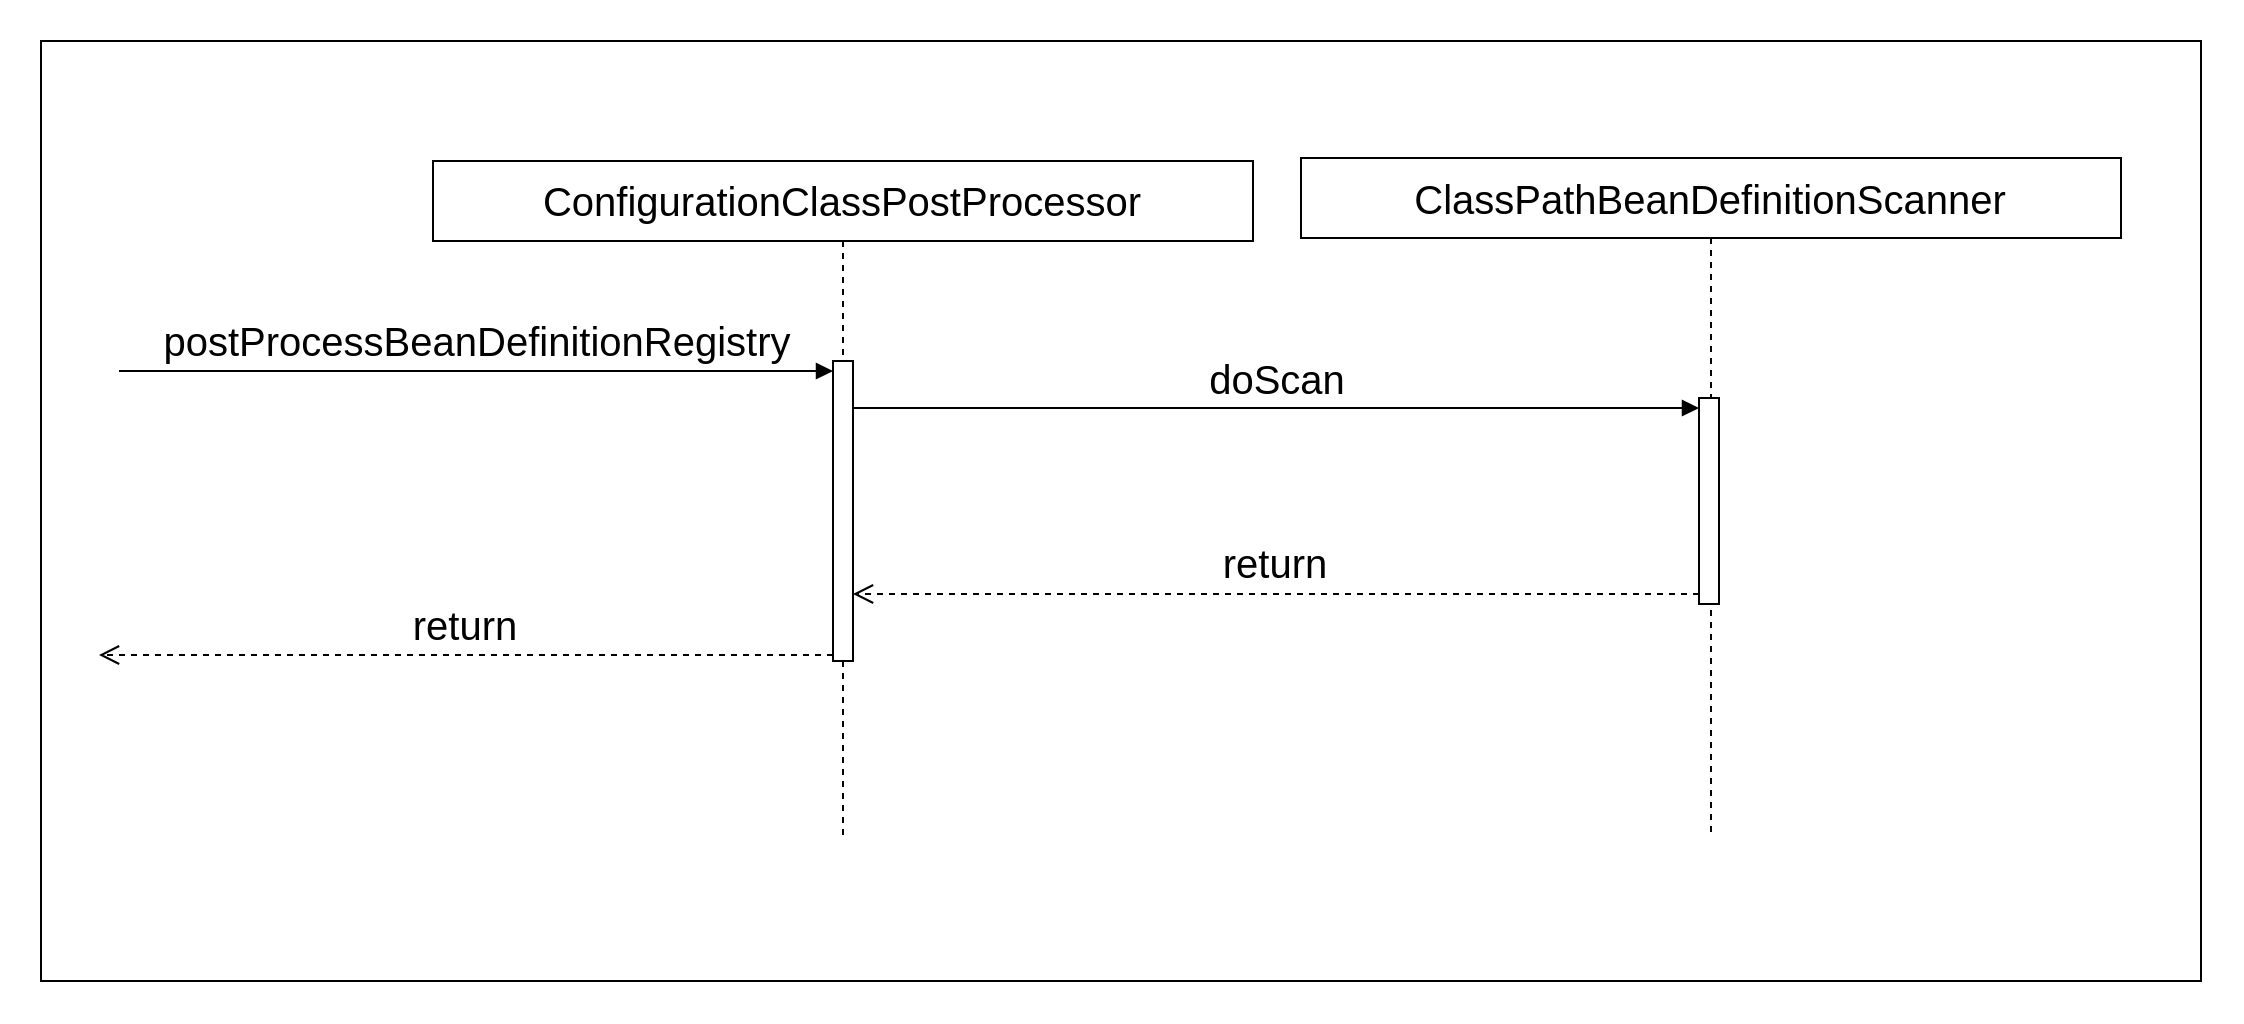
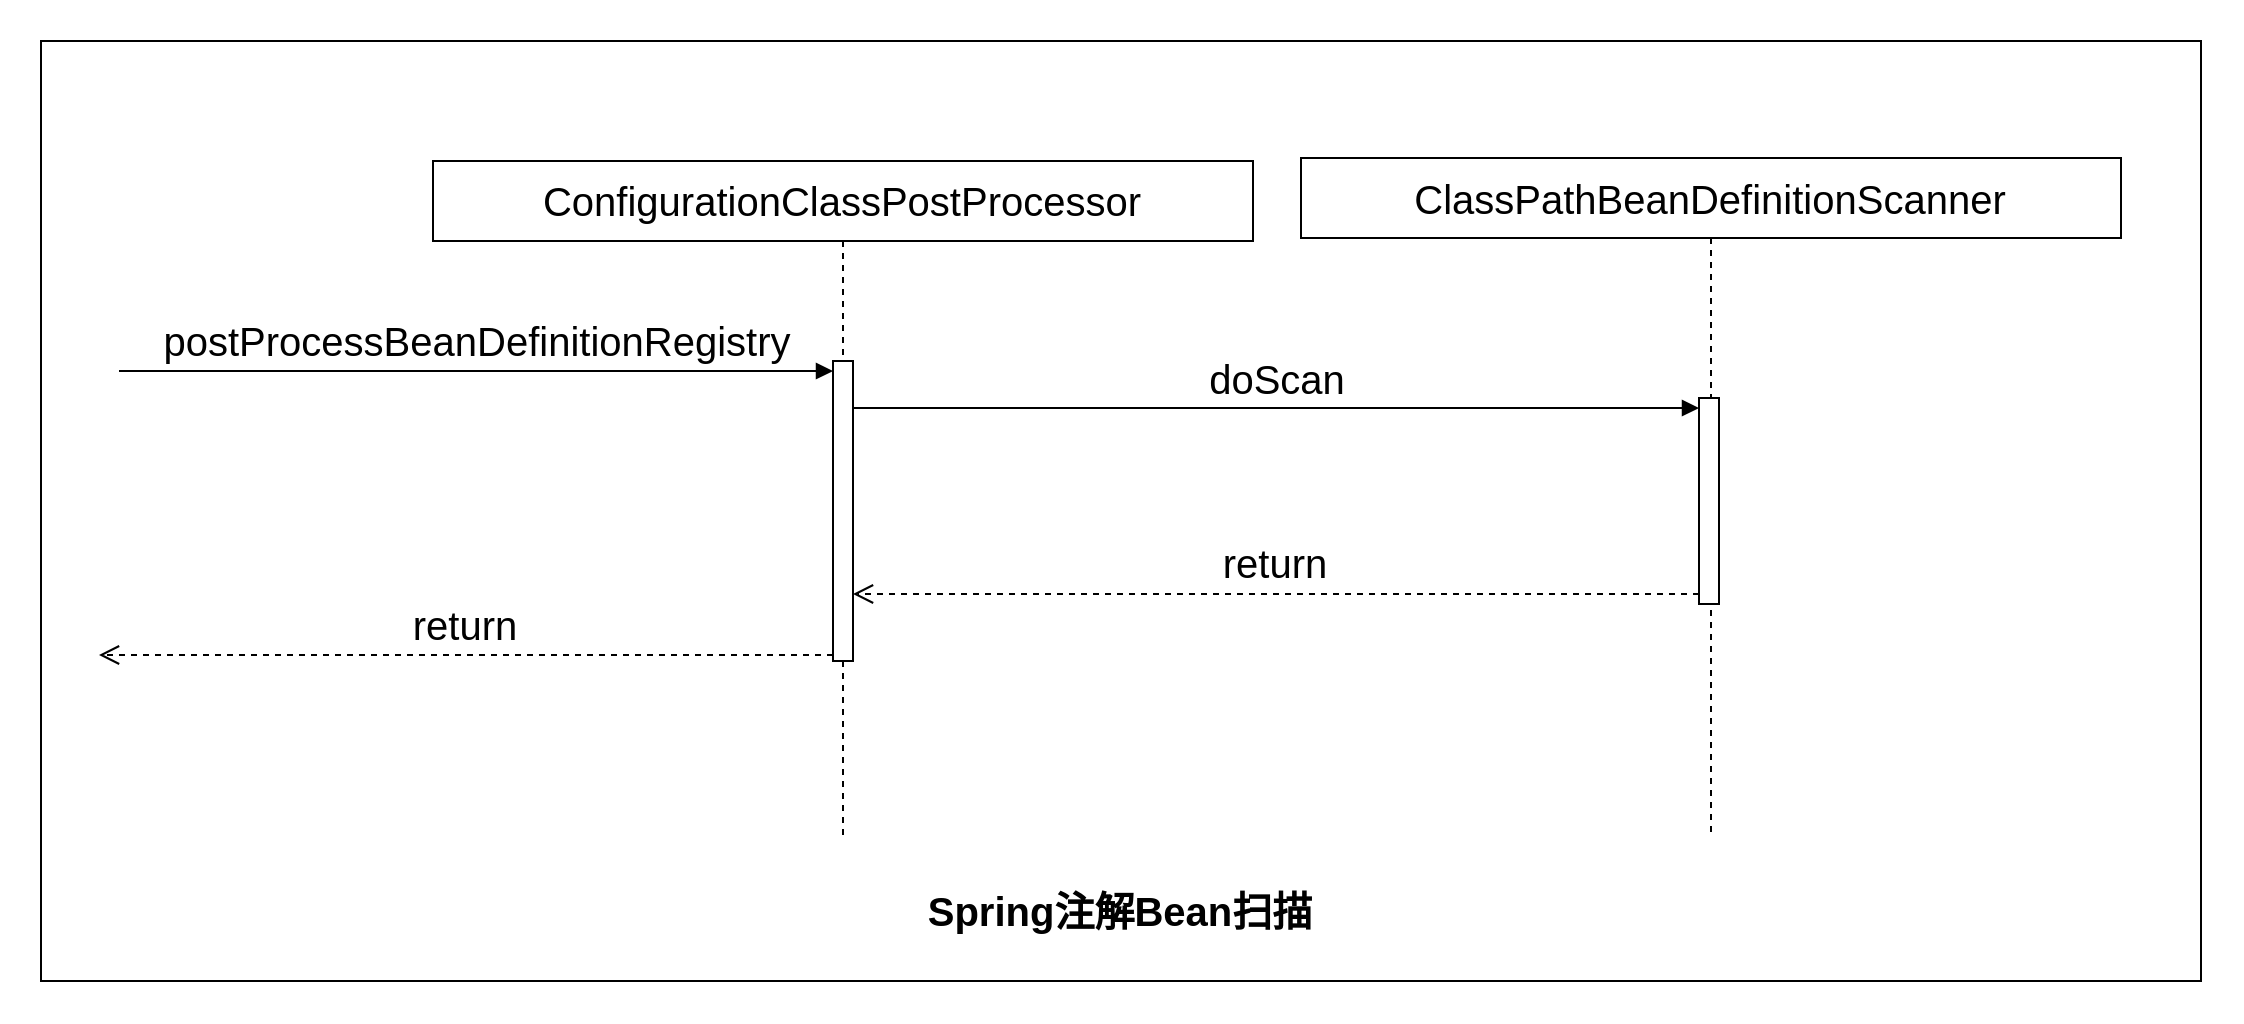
node "Spring注解Bean扫描": added
